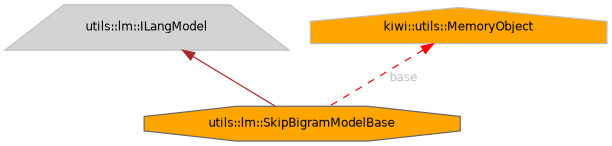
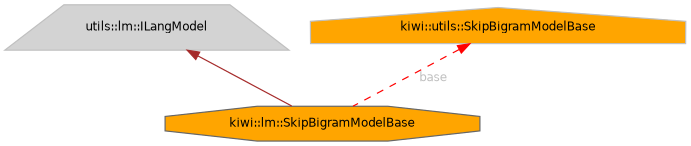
node "kiwi::utils::MemoryObject": label "kiwi::utils::MemoryObject" -> "kiwi::utils::SkipBigramModelBase"
node "utils::lm::SkipBigramModelBase": label "utils::lm::SkipBigramModelBase" -> "kiwi::lm::SkipBigramModelBase"
